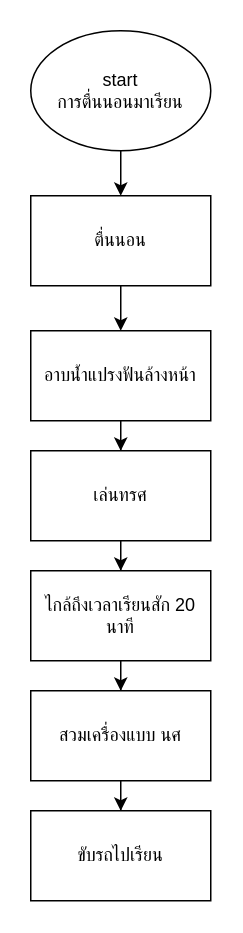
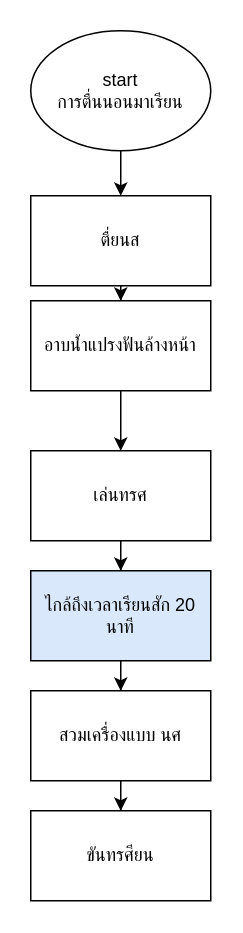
node "ตื่นนอน": label "ตื่นนอน" -> "ตื่ยนส"
node "อาบน้่ำแปรงฟันล้างหน้า": moved (121, 376) -> (121, 346)
node "ไกล้ถึงเวลาเรียนสัก 20 นาที": fillcolor #ffffff -> #dae8fc
node "ขับรถไปเรียน": label "ขับรถไปเรียน" -> "ขันทรศียน"
